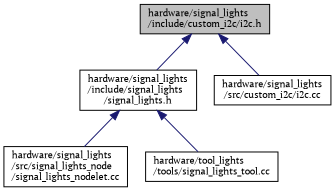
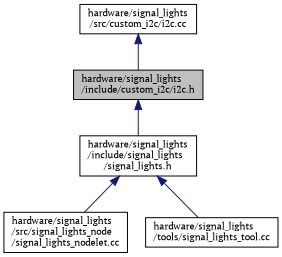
edge "hardware/signal_lights /src/custom_i2c/i2c.cc" -> "hardware/signal_lights /include/custom_i2c/i2c.h": reversed
node "hardware/tool_lights /tools/signal_lights_tool.cc": label "hardware/tool_lights /tools/signal_lights_tool.cc" -> "hardware/signal_lights /tools/signal_lights_tool.cc"
